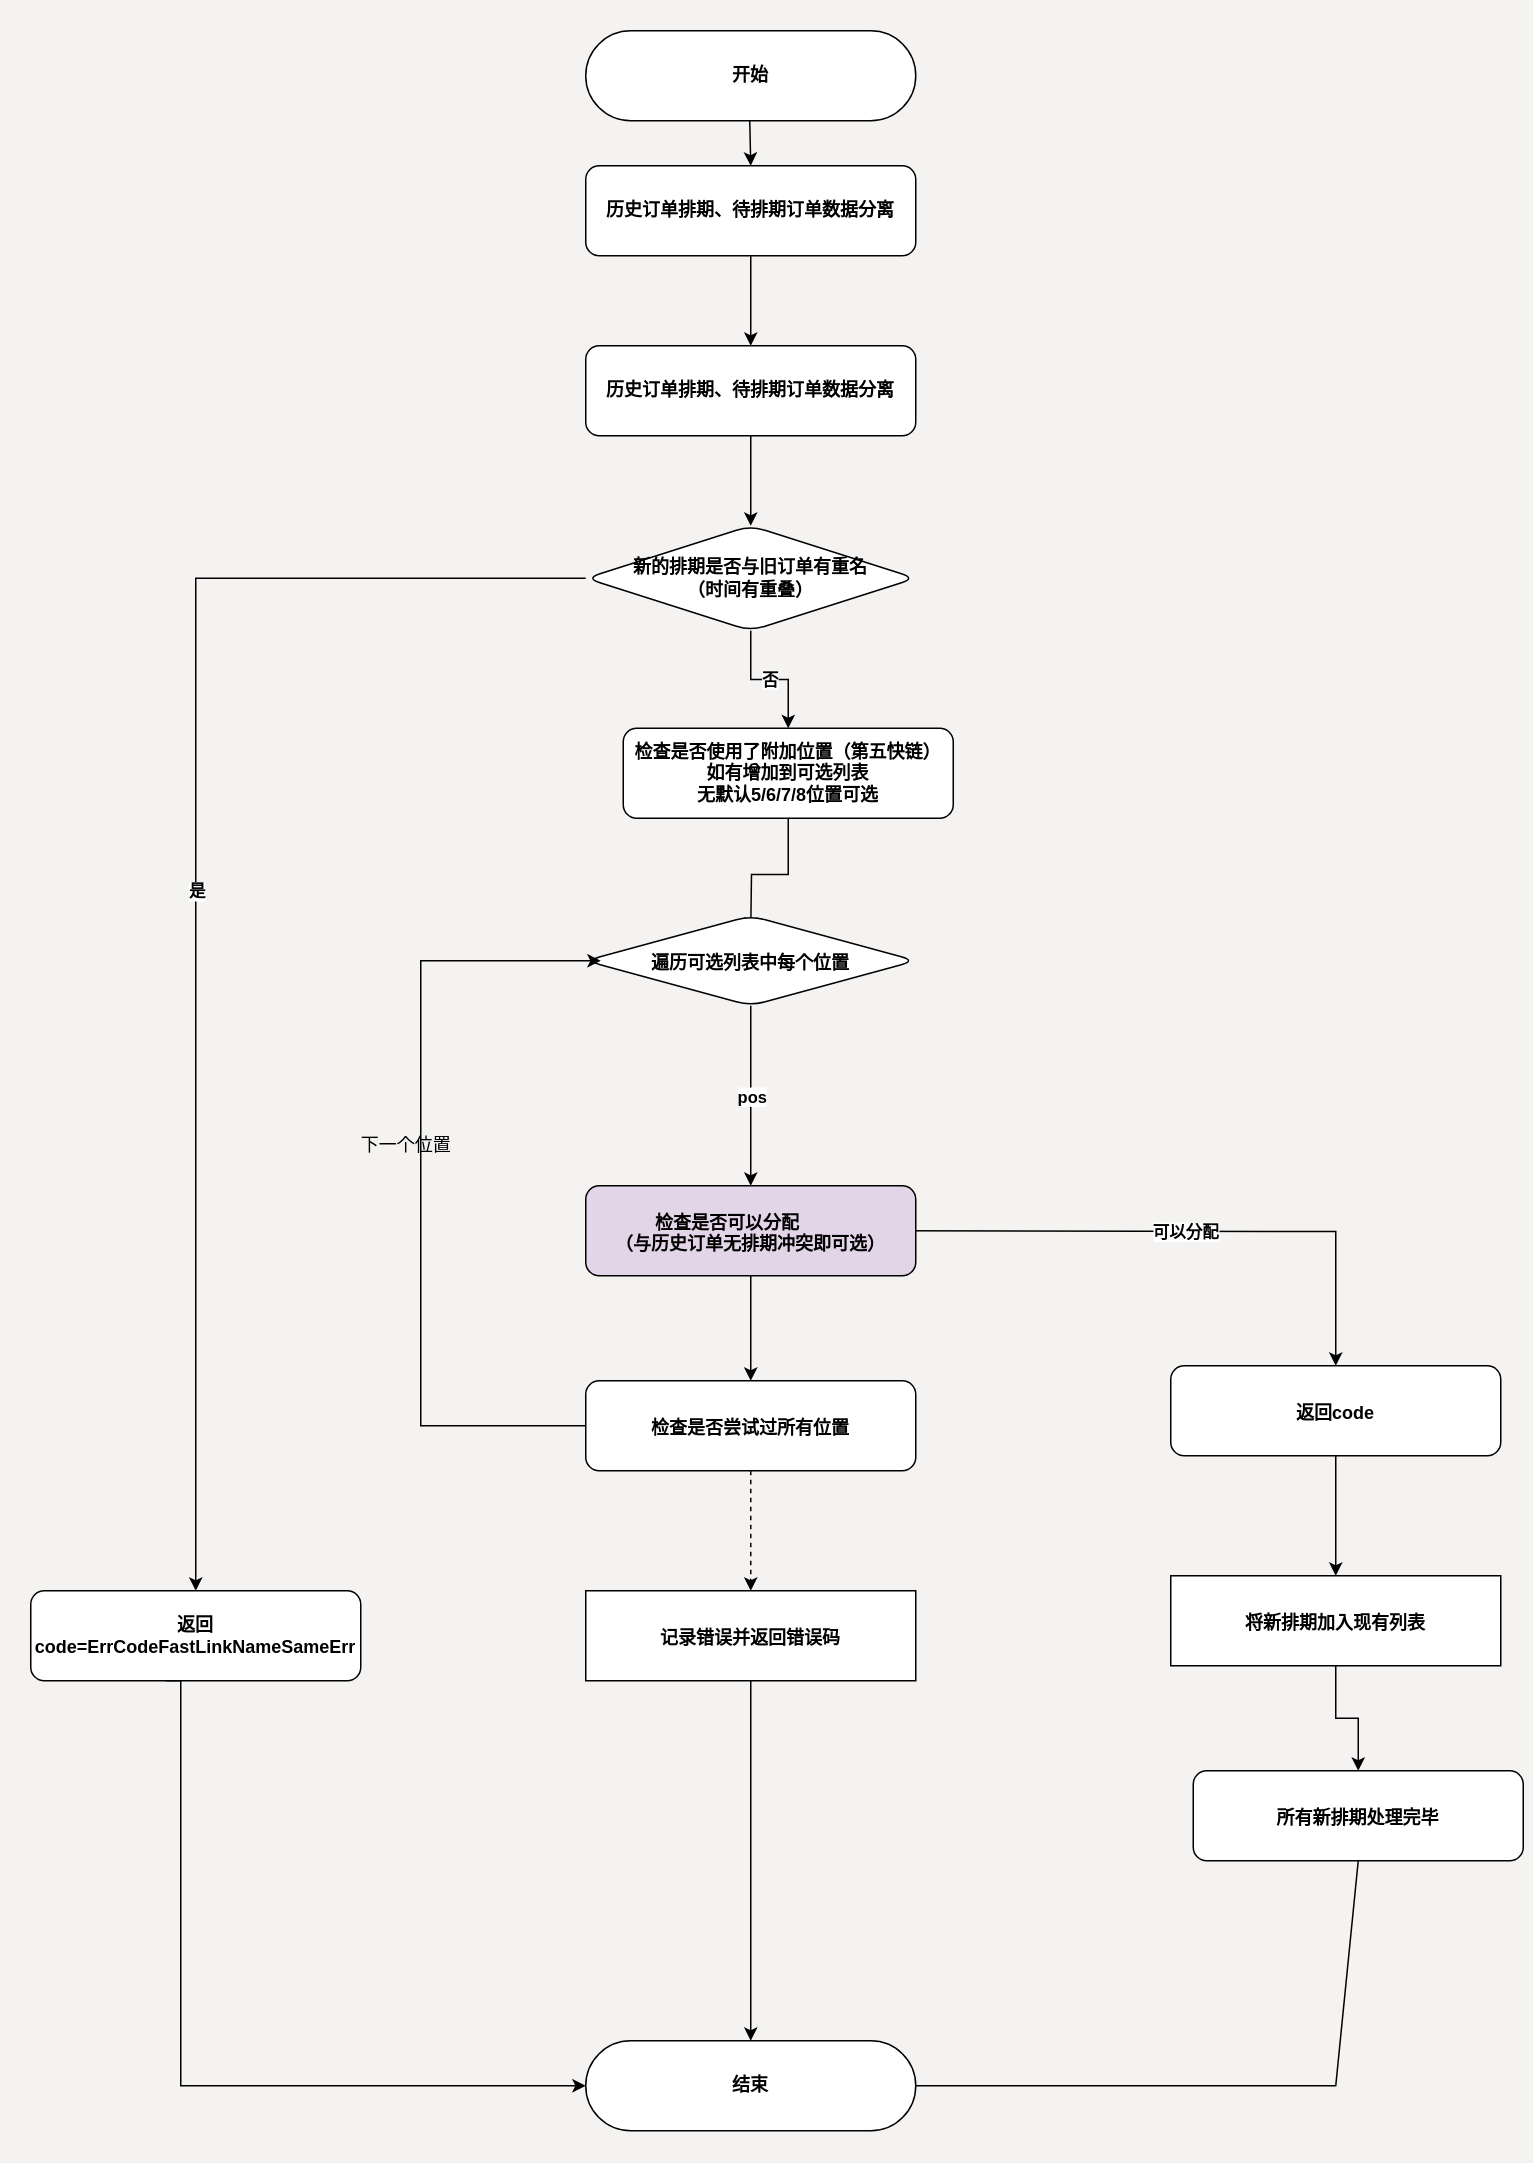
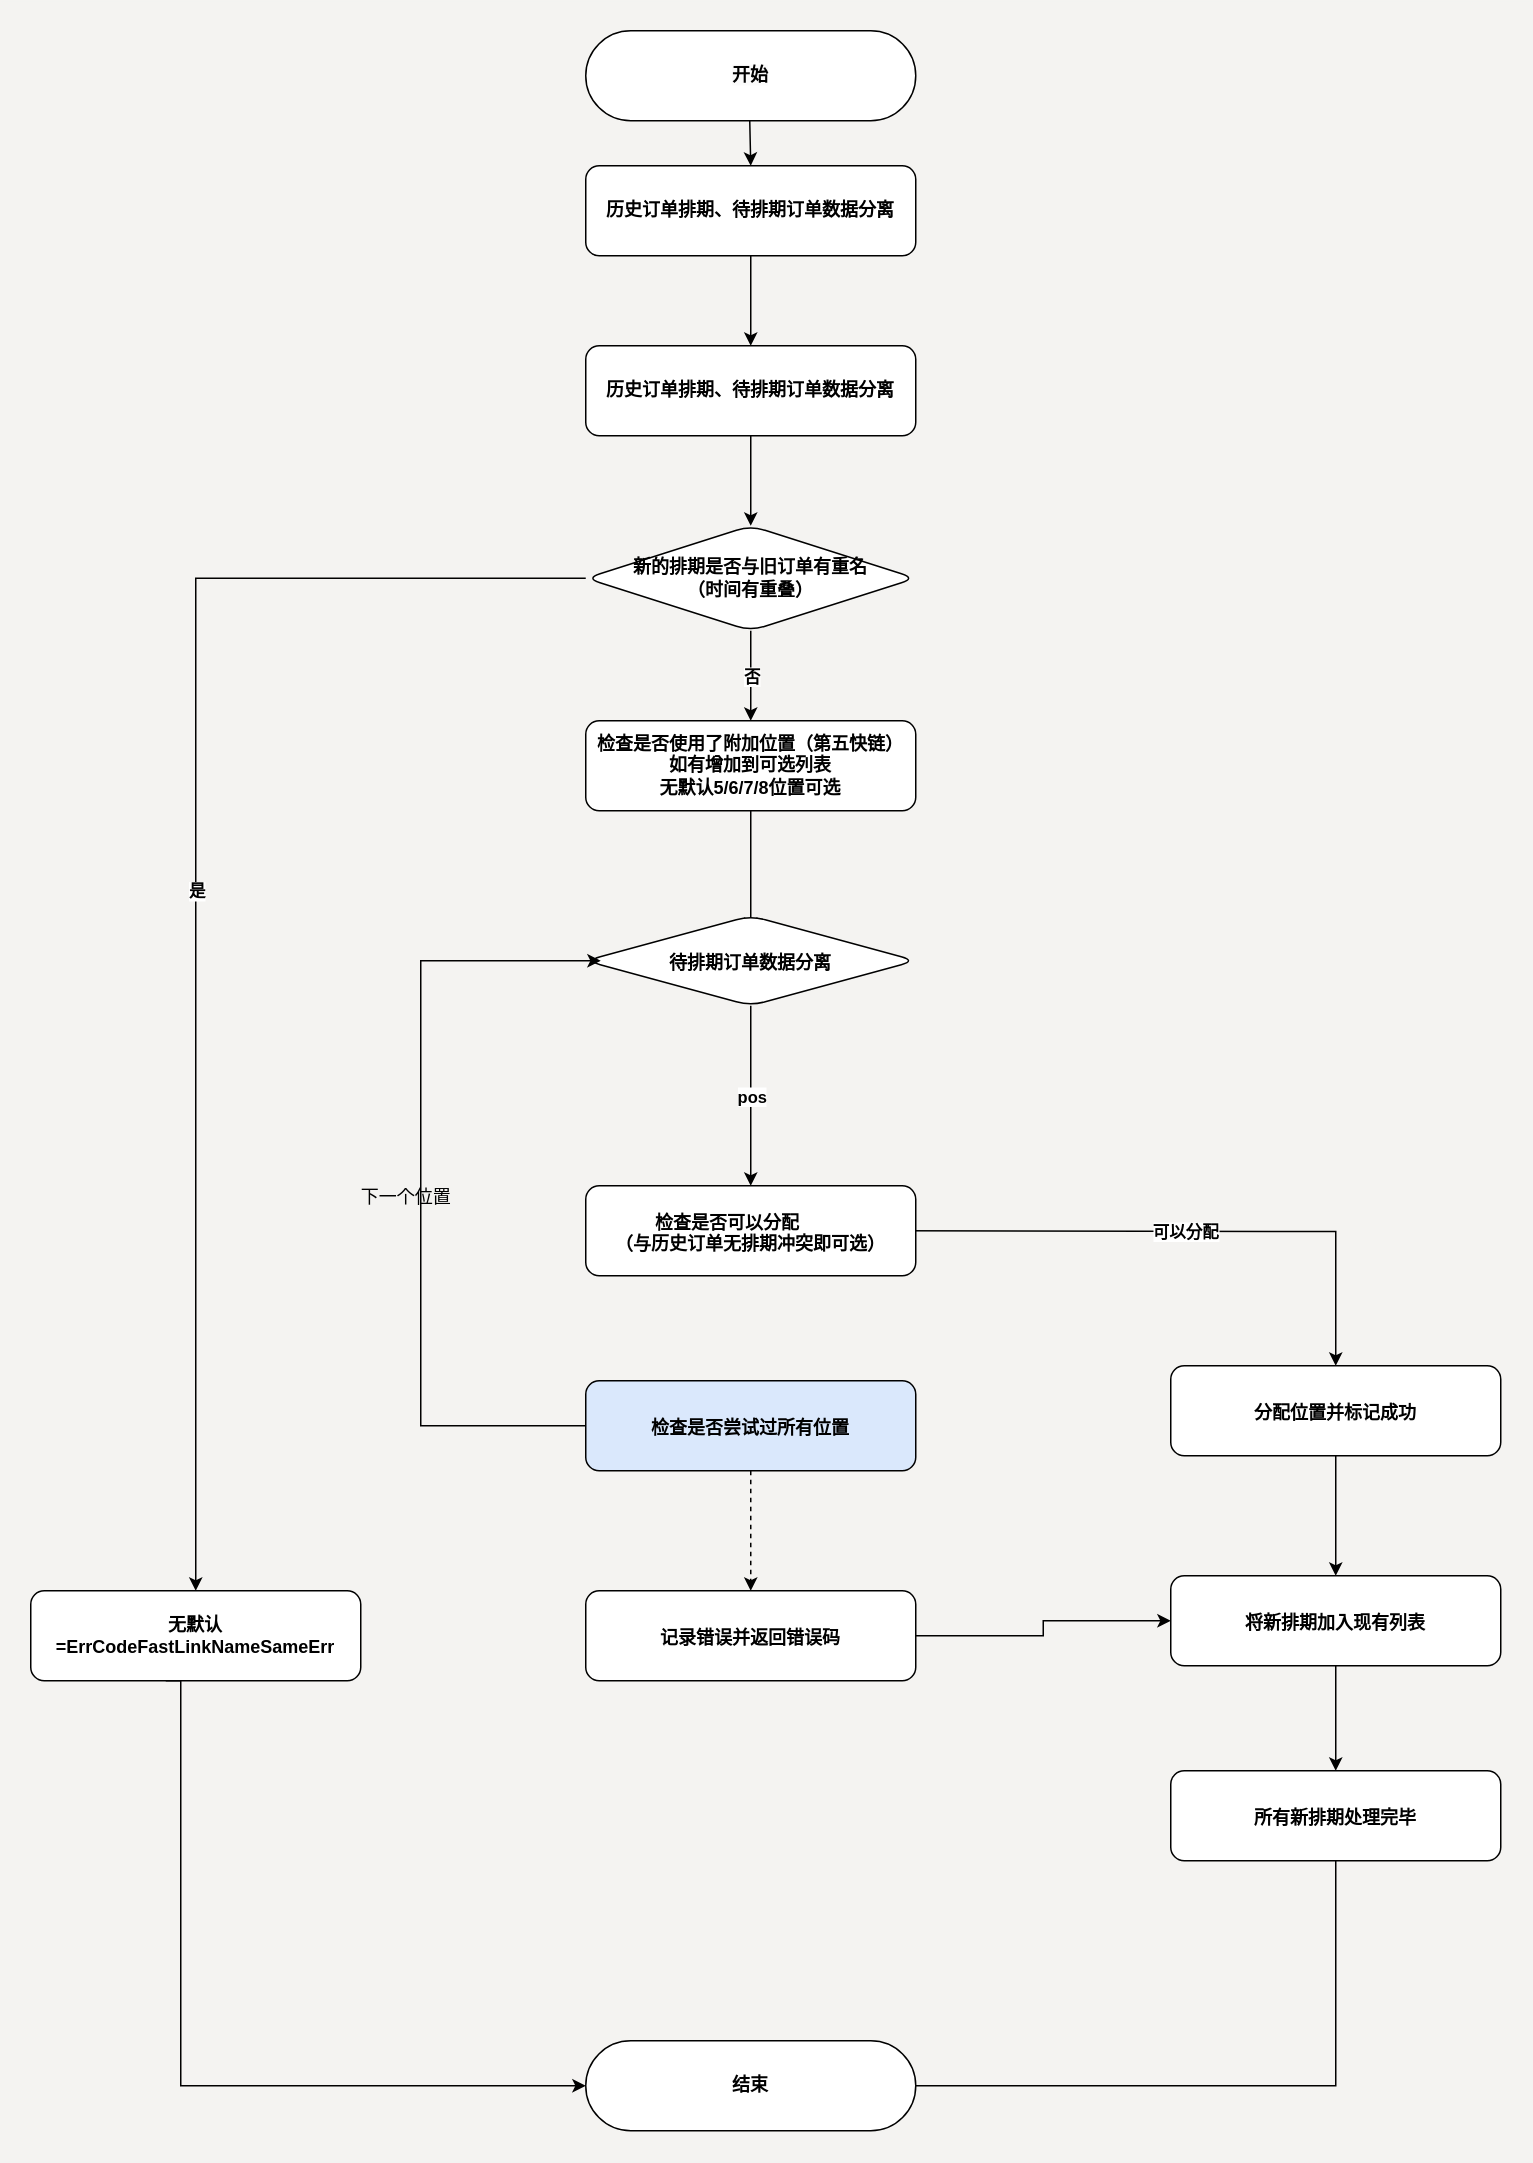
node "检查是否使用了附加位置（第五快链） 如有增加到可选列表 无默认5/6/7/8位置可选": moved (788, 773) -> (751, 766)
node "遍历可选列表中每个位置": label "遍历可选列表中每个位置" -> "待排期订单数据分离"
node "下一个位置": moved (406, 1145) -> (406, 1198)
node "检查是否可以分配 （与历史订单无排期冲突即可选）": fillcolor #e1d5e7 -> #ffffff
edge "检查是否可以分配 （与历史订单无排期冲突即可选）" -> "检查是否尝试过所有位置": removed
node "返回code": label "返回code" -> "分配位置并标记成功"
node "检查是否尝试过所有位置": fillcolor #ffffff -> #dae8fc
node "将新排期加入现有列表": shape rectangle -> rounded rectangle
node "返回code=ErrCodeFastLinkNameSameErr": label "返回code=ErrCodeFastLinkNameSameErr" -> "无默认=ErrCodeFastLinkNameSameErr"
node "记录错误并返回错误码": shape rectangle -> rounded rectangle
node "所有新排期处理完毕": moved (1358, 1816) -> (1336, 1816)
edge "记录错误并返回错误码" -> "结束": now "记录错误并返回错误码" -> "将新排期加入现有列表"
